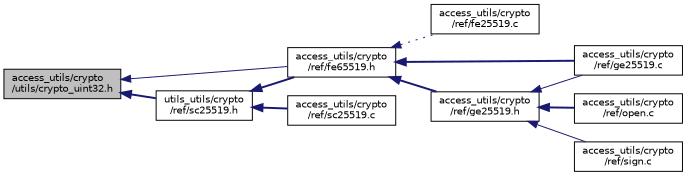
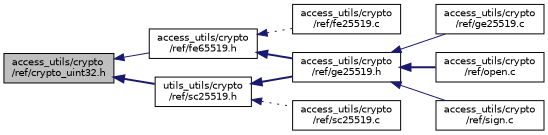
edge "access_utils/crypto /ref/ge25519.c" -> "access_utils/crypto /ref/fe65519.h": removed
edge "access_utils/crypto /ref/fe65519.h" -> "utils_utils/crypto /ref/sc25519.h": now "access_utils/crypto /ref/ge25519.h" -> "utils_utils/crypto /ref/sc25519.h"
node "access_utils/crypto /utils/crypto_uint32.h": label "access_utils/crypto /utils/crypto_uint32.h" -> "access_utils/crypto /ref/crypto_uint32.h"
edge "access_utils/crypto /ref/sc25519.c" -> "utils_utils/crypto /ref/sc25519.h": style bold -> dotted
